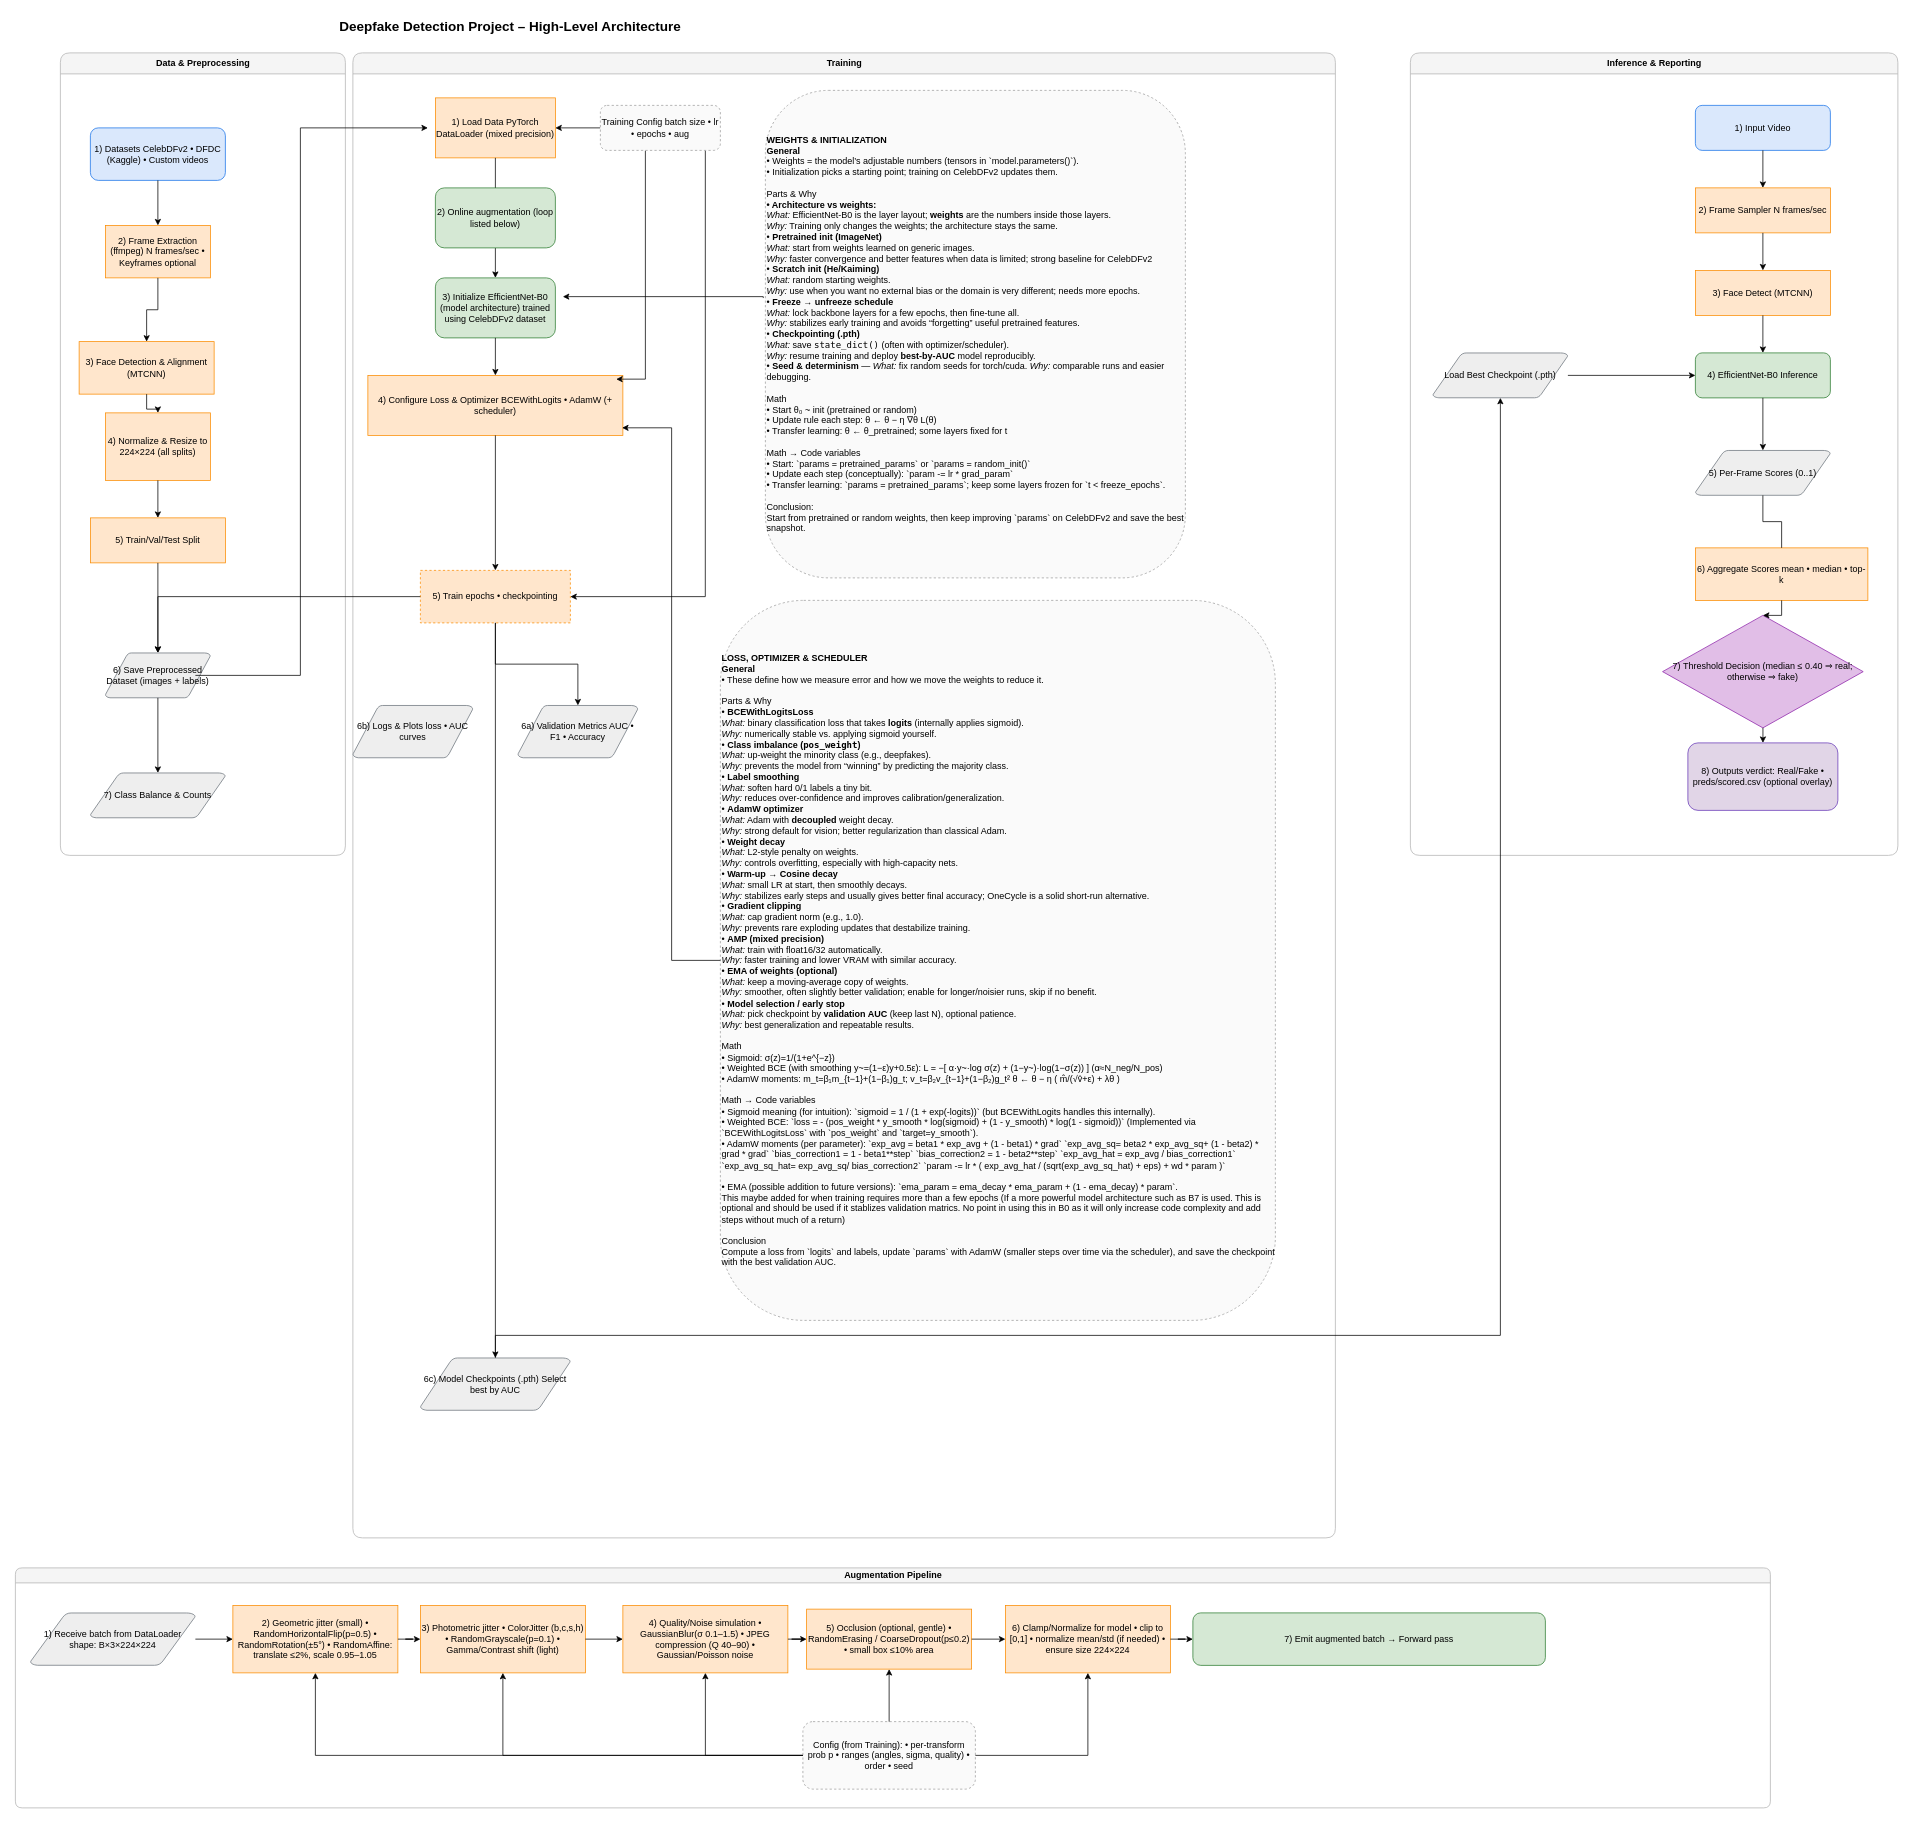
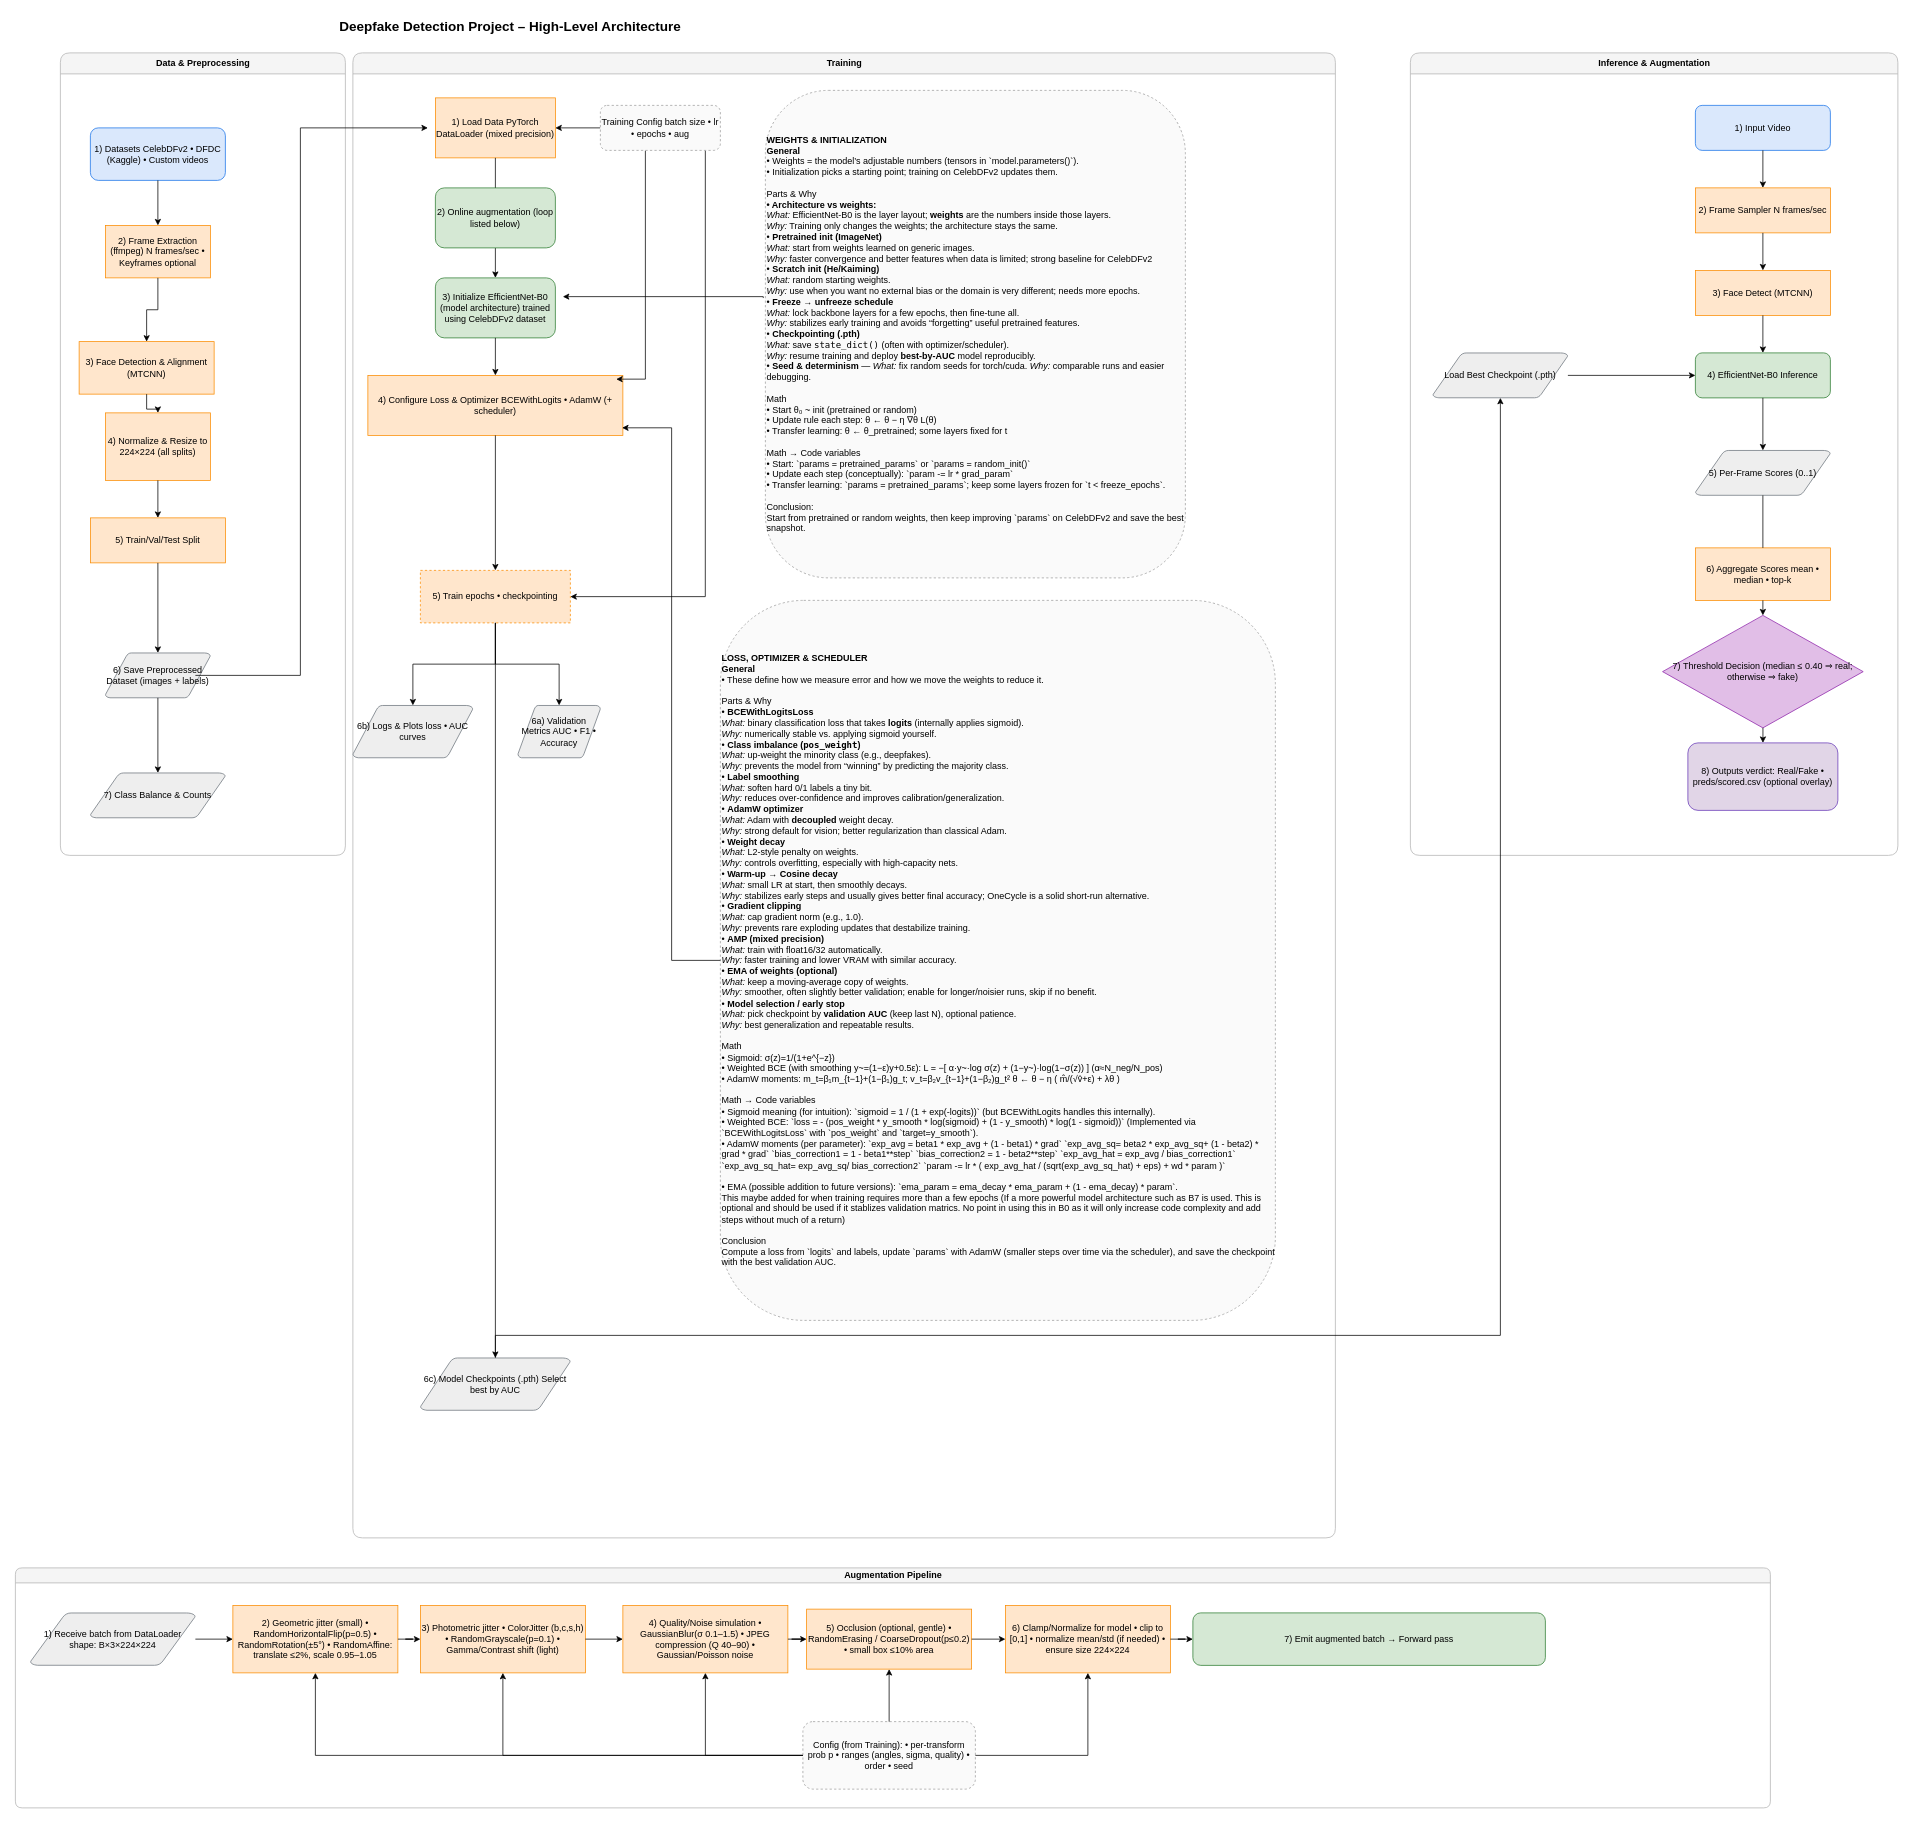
node "Inference & Reporting": label "Inference & Reporting" -> "Inference & Augmentation"
node "6) Aggregate Scores mean • median • top-k": size 173x53 -> 135x53
edge "5) Train epochs • checkpointing" -> "6) Save Preprocessed Dataset (images + labels)": now "5) Train epochs • checkpointing" -> "6b) Logs & Plots loss • AUC curves"
node "6a) Validation Metrics AUC • F1 • Accuracy": size 120x53 -> 83x53
